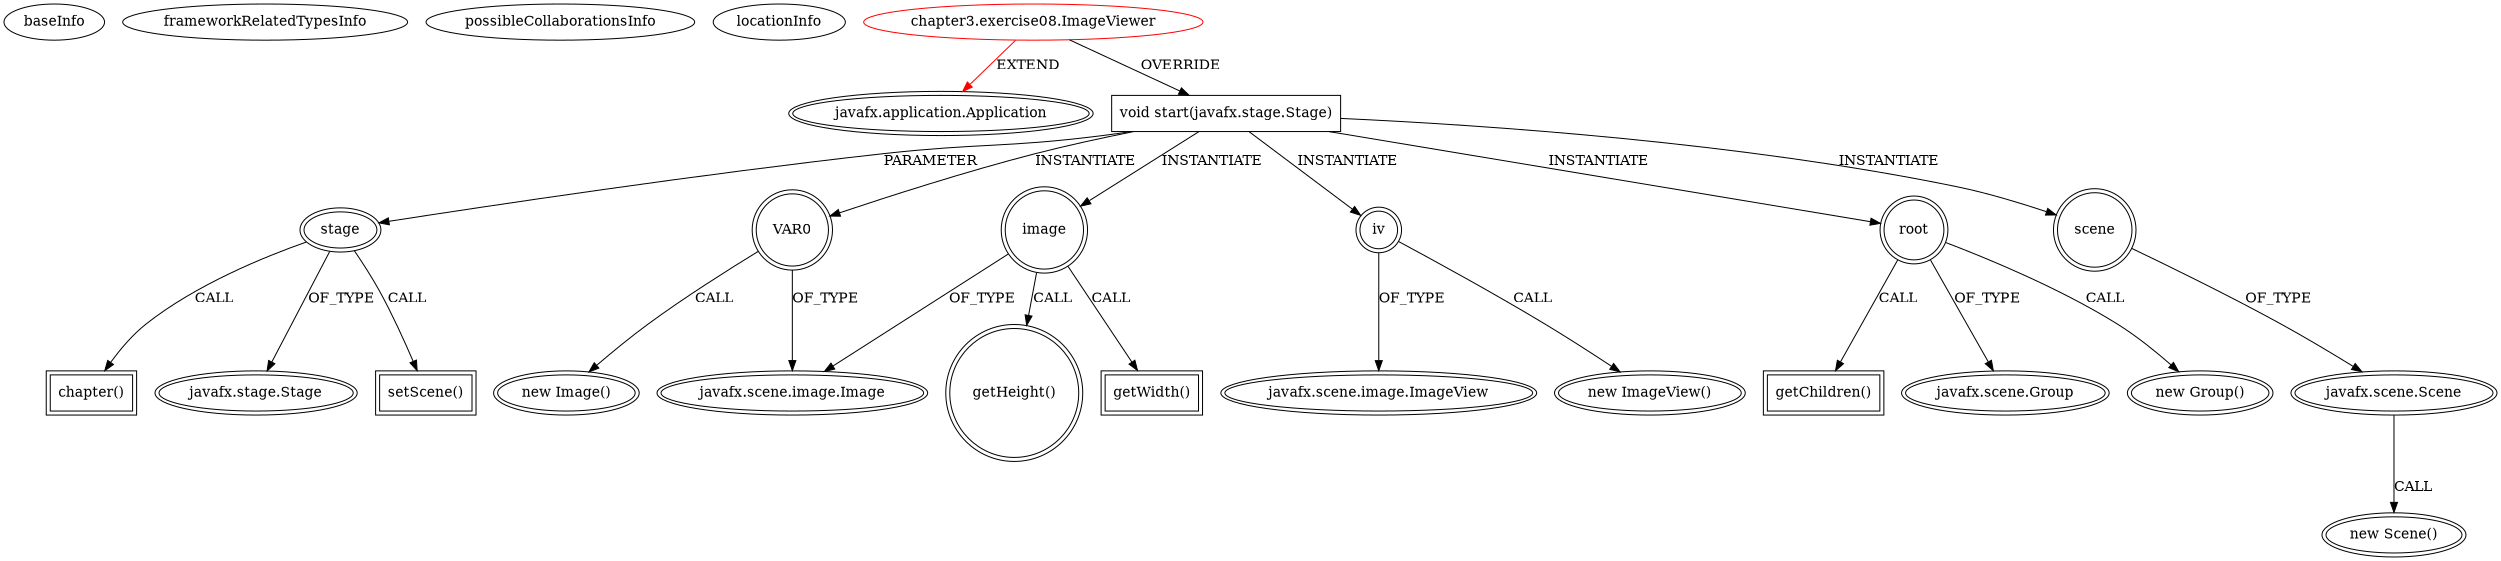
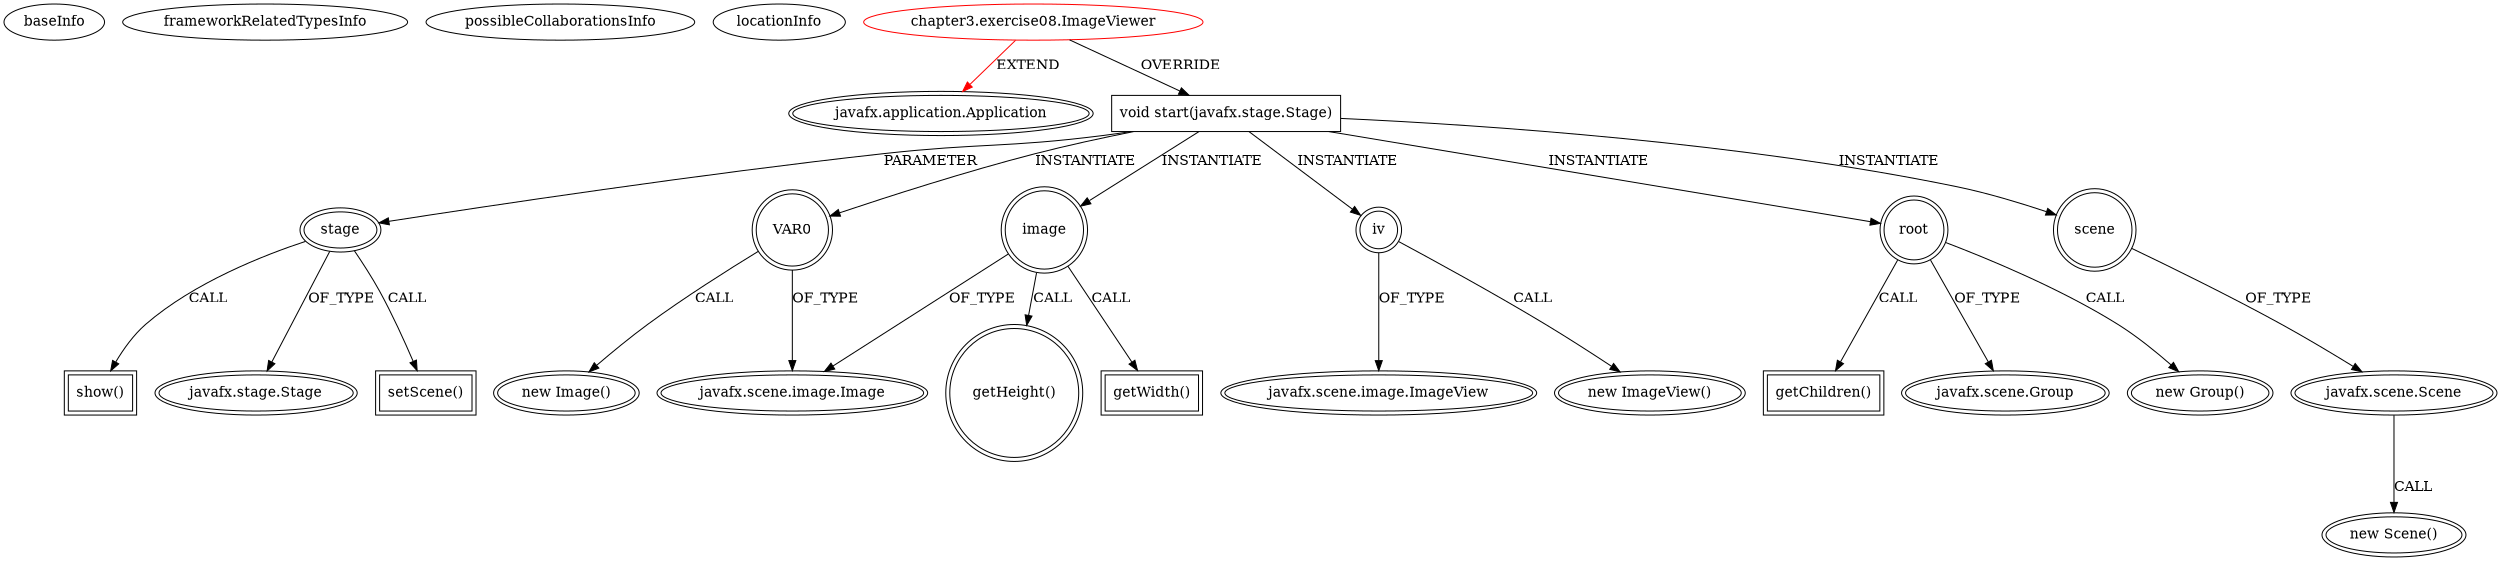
node "chapter()": label "chapter()" -> "show()"
